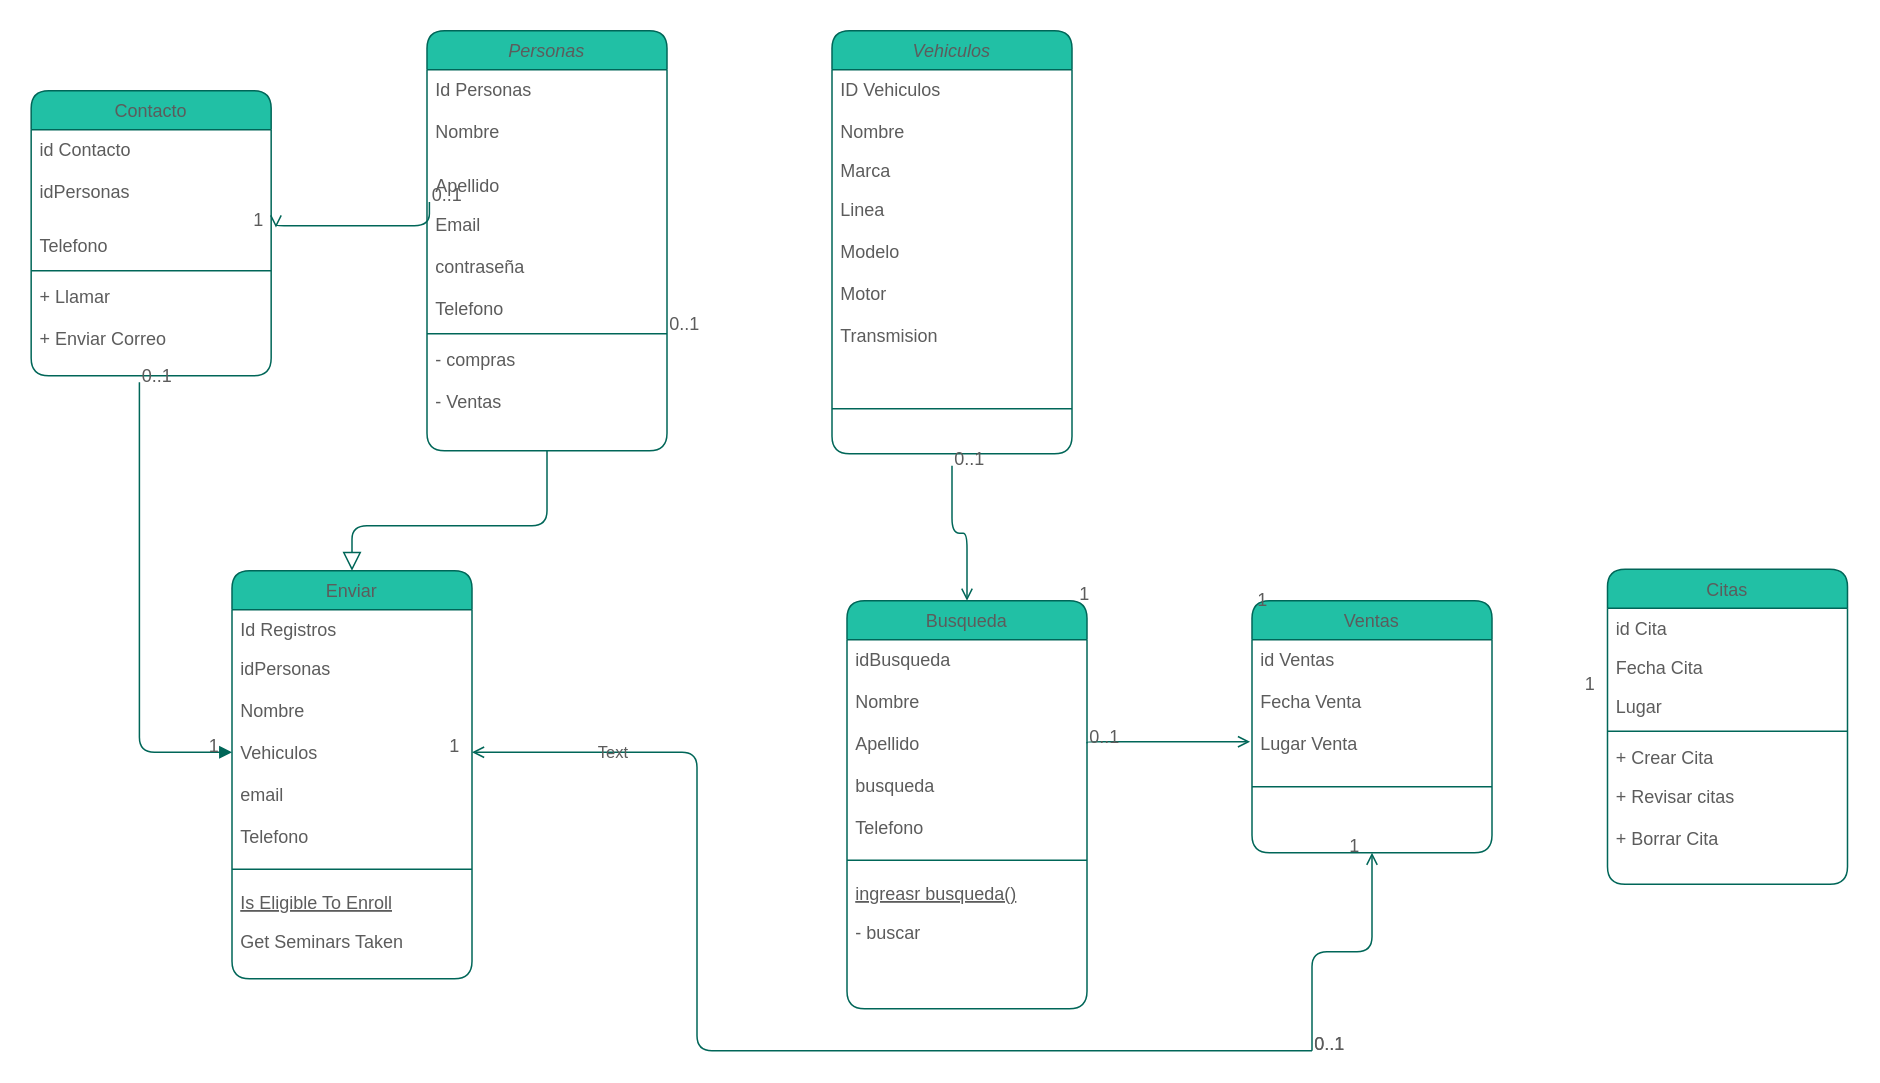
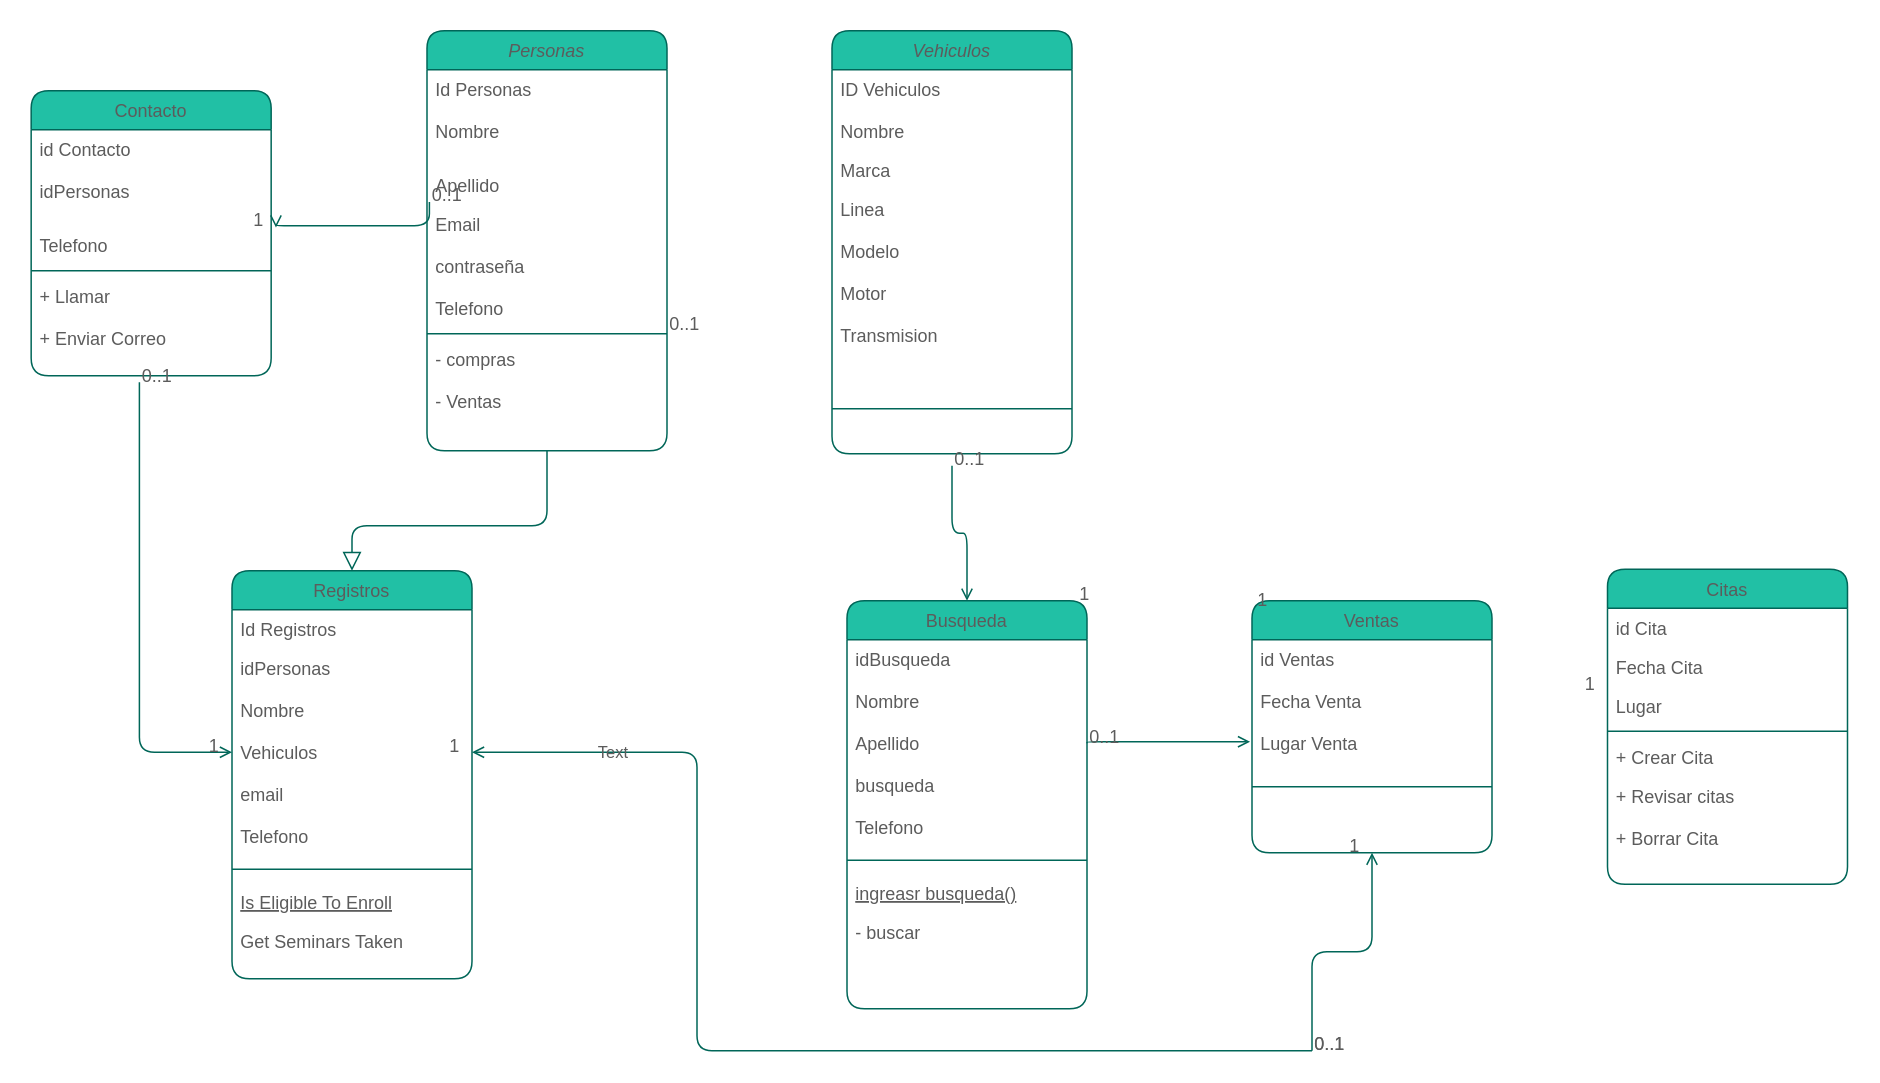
node "Enviar": label "Enviar" -> "Registros"
edge "+ Llamar + Enviar Correo" -> "idPersonas Nombre Vehiculos email Telefono": arrowhead block -> open
